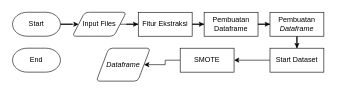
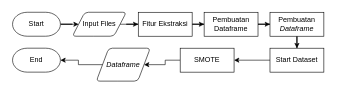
edge "Dataframe" -> "End": added
